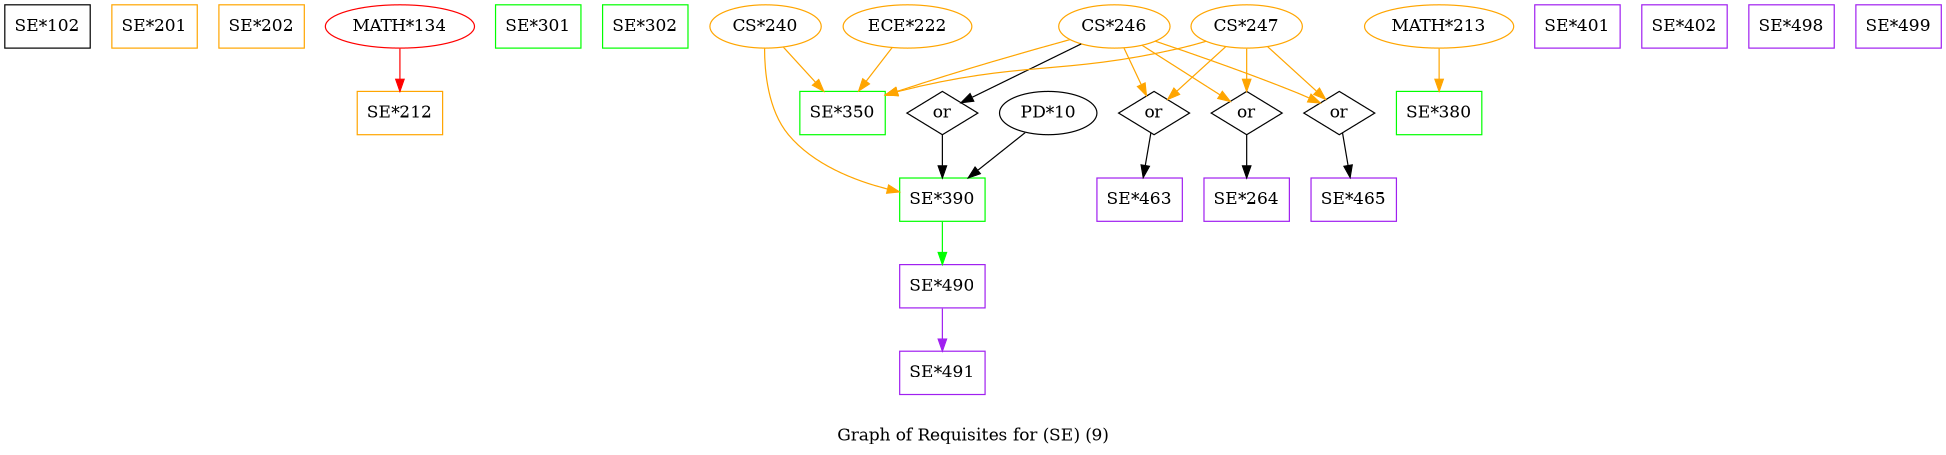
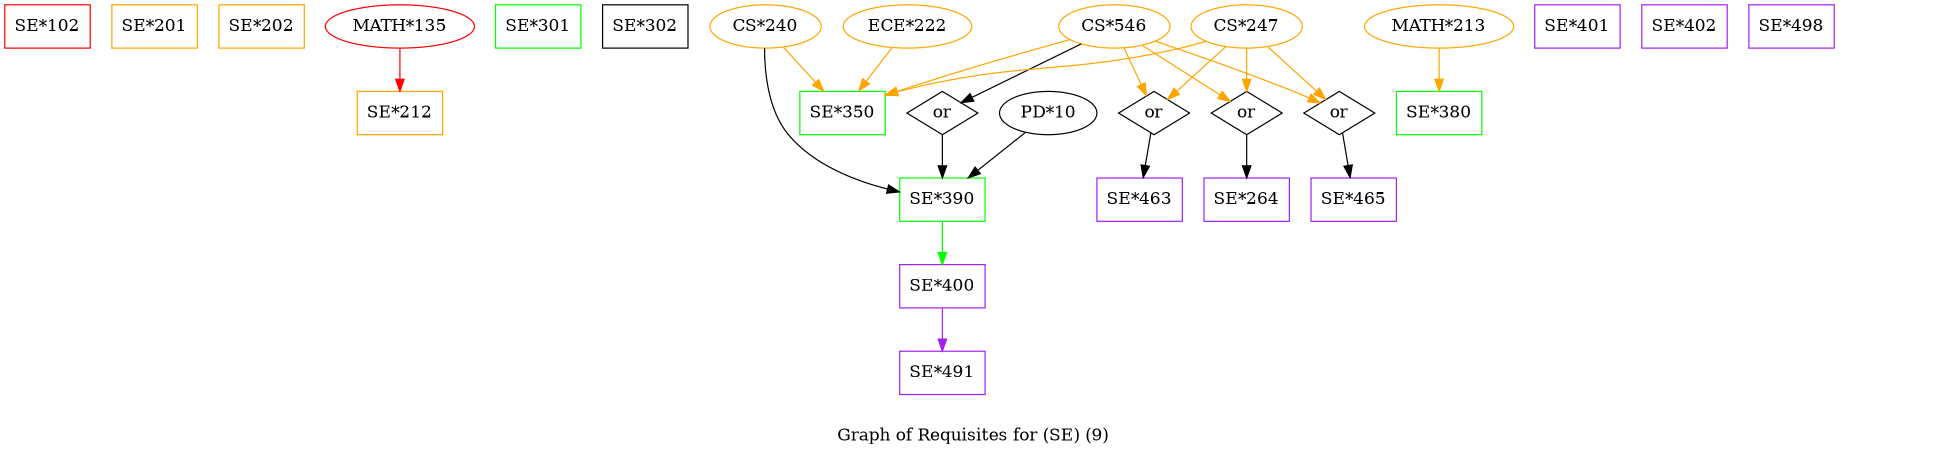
node "SE*102": color black -> red
node "MATH*134": label "MATH*134" -> "MATH*135"
node "SE*302": color green -> black
node "CS*246": label "CS*246" -> "CS*546"
node "SE*499": removed
edge "CS*240" -> "SE*390": color orange -> black
node "SE*490": label "SE*490" -> "SE*400"
